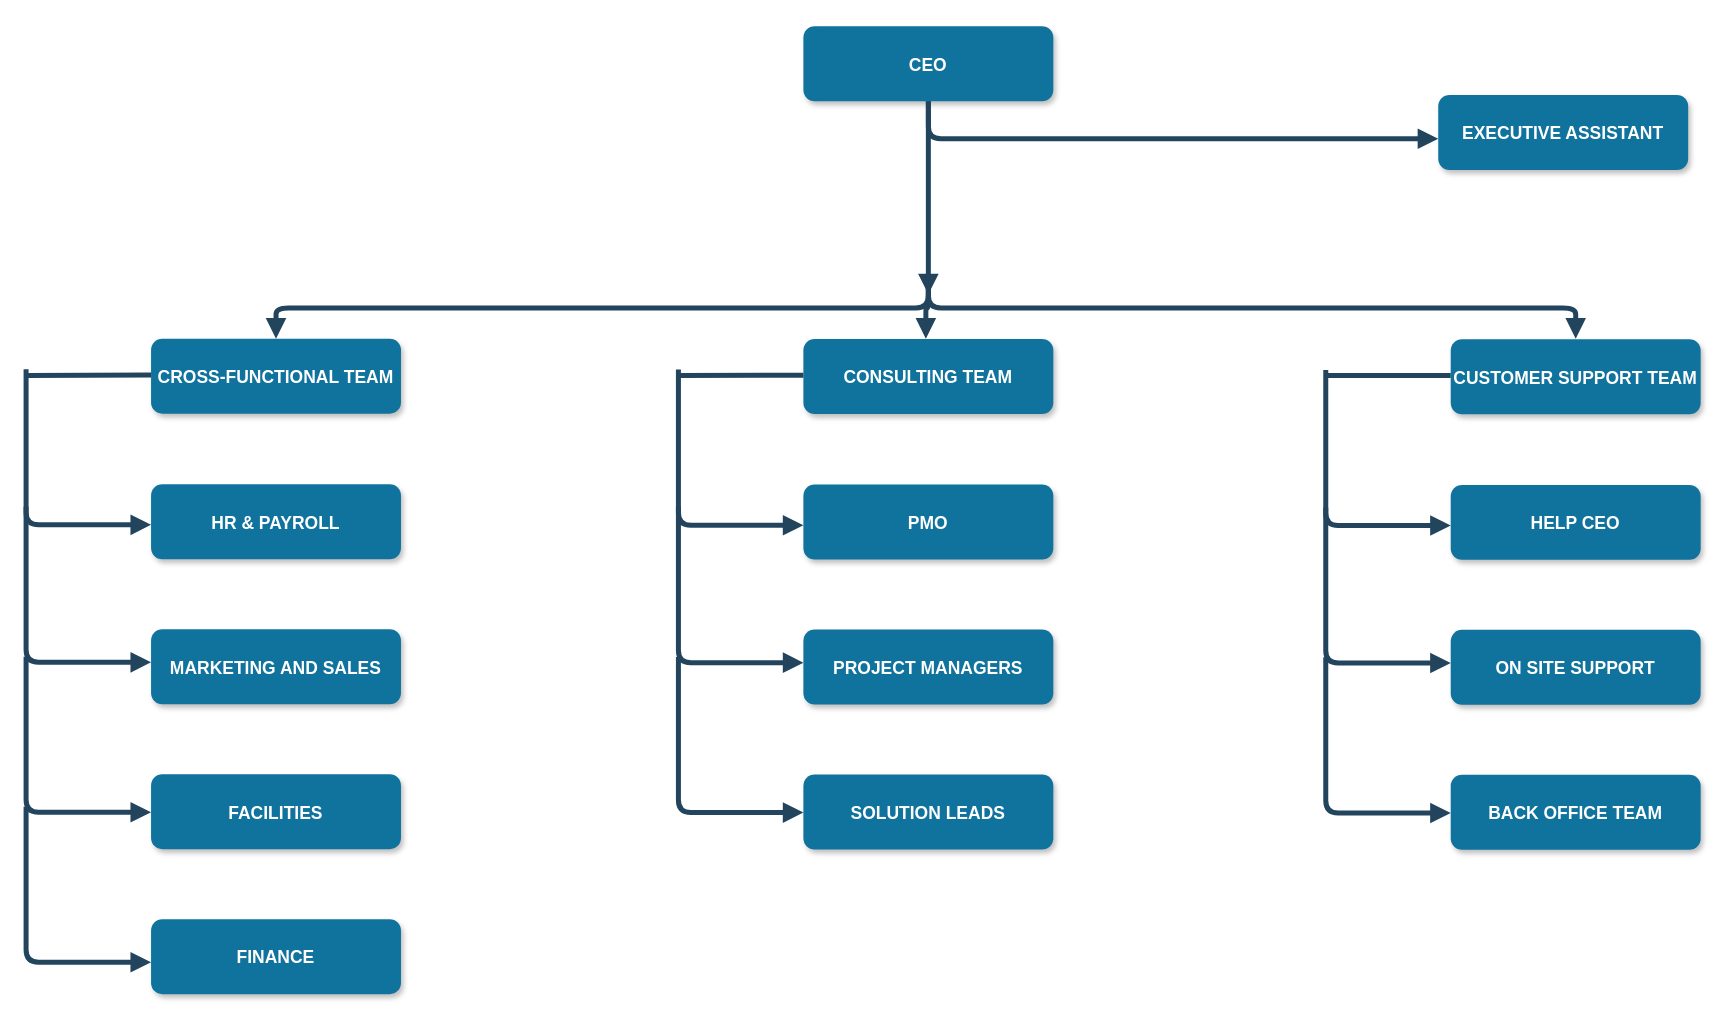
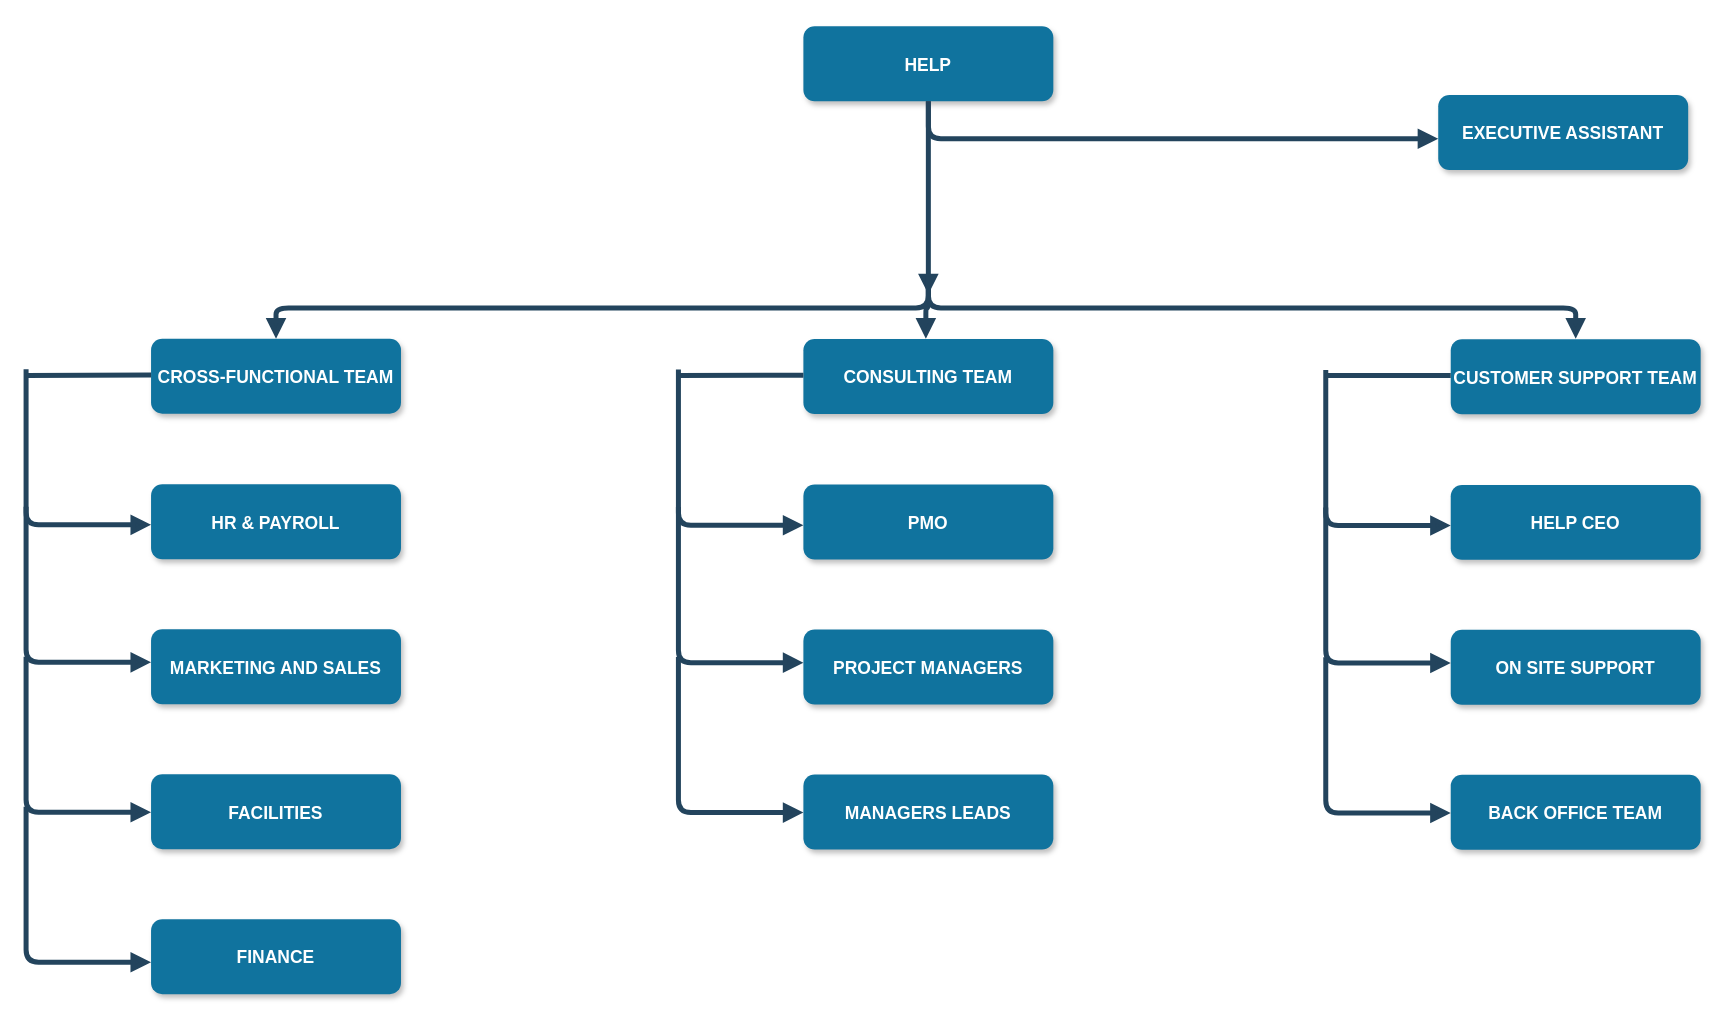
node "CEO": label "CEO" -> "HELP"
node "SOLUTION LEADS": label "SOLUTION LEADS" -> "MANAGERS LEADS"
